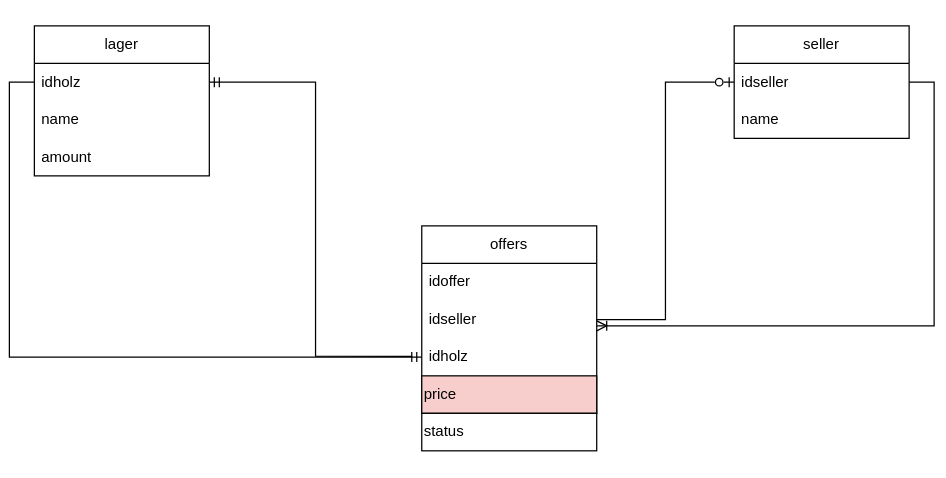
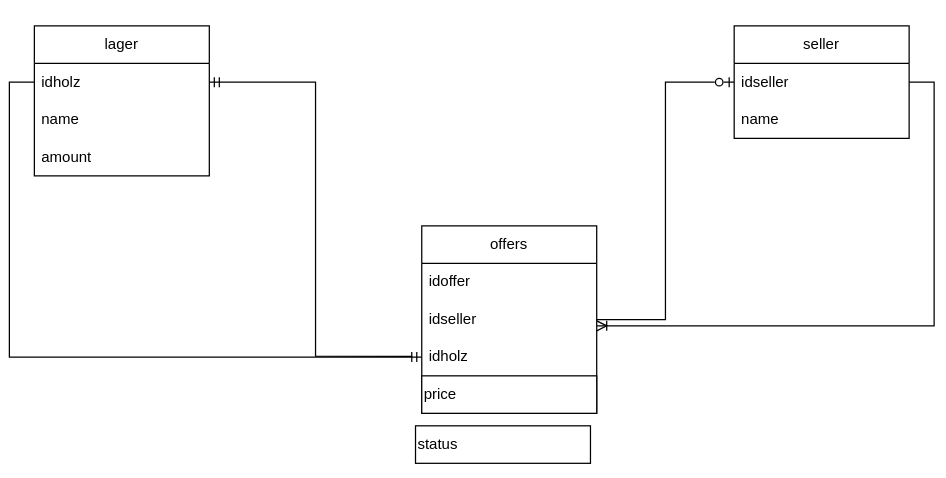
node "price": fillcolor #f8cecc -> #ffffff
node "status": moved (509, 432) -> (503, 444)
